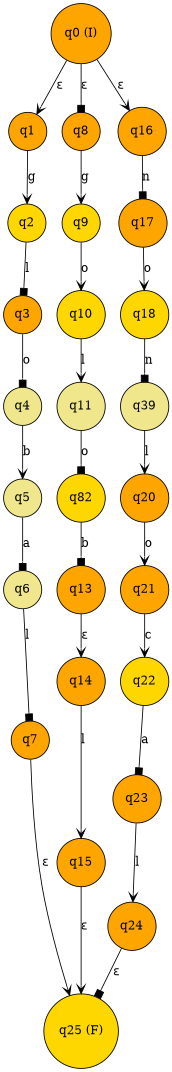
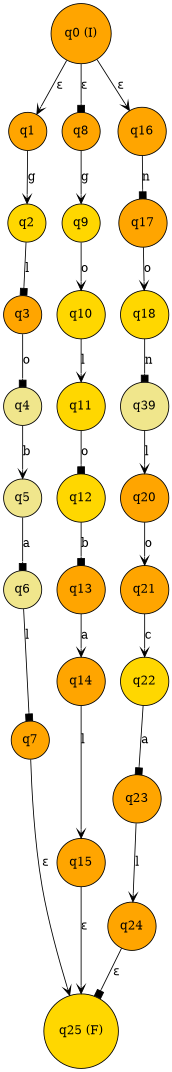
node "q11": fillcolor khaki -> gold
node "q82": label "q82" -> "q12"
edge "q13" -> "q14": label "ε" -> "a"
